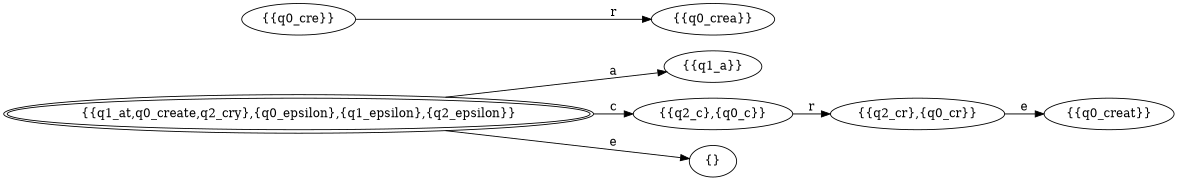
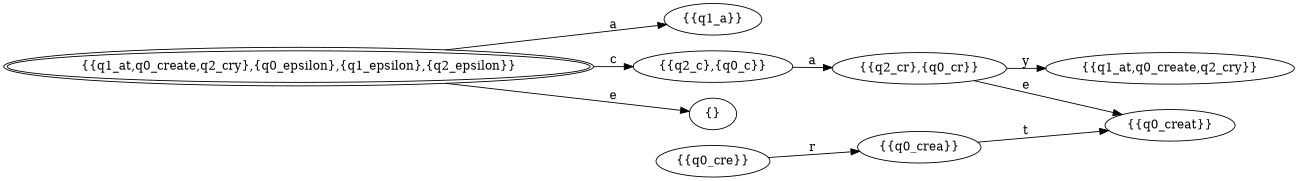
node "{{q1_at,q0_create,q2_cry}}": added
edge "{{q2_c},{q0_c}}" -> "{{q2_cr},{q0_cr}}": label "r" -> "a"
edge "{{q0_crea}}" -> "{{q0_creat}}": added, label "t"
